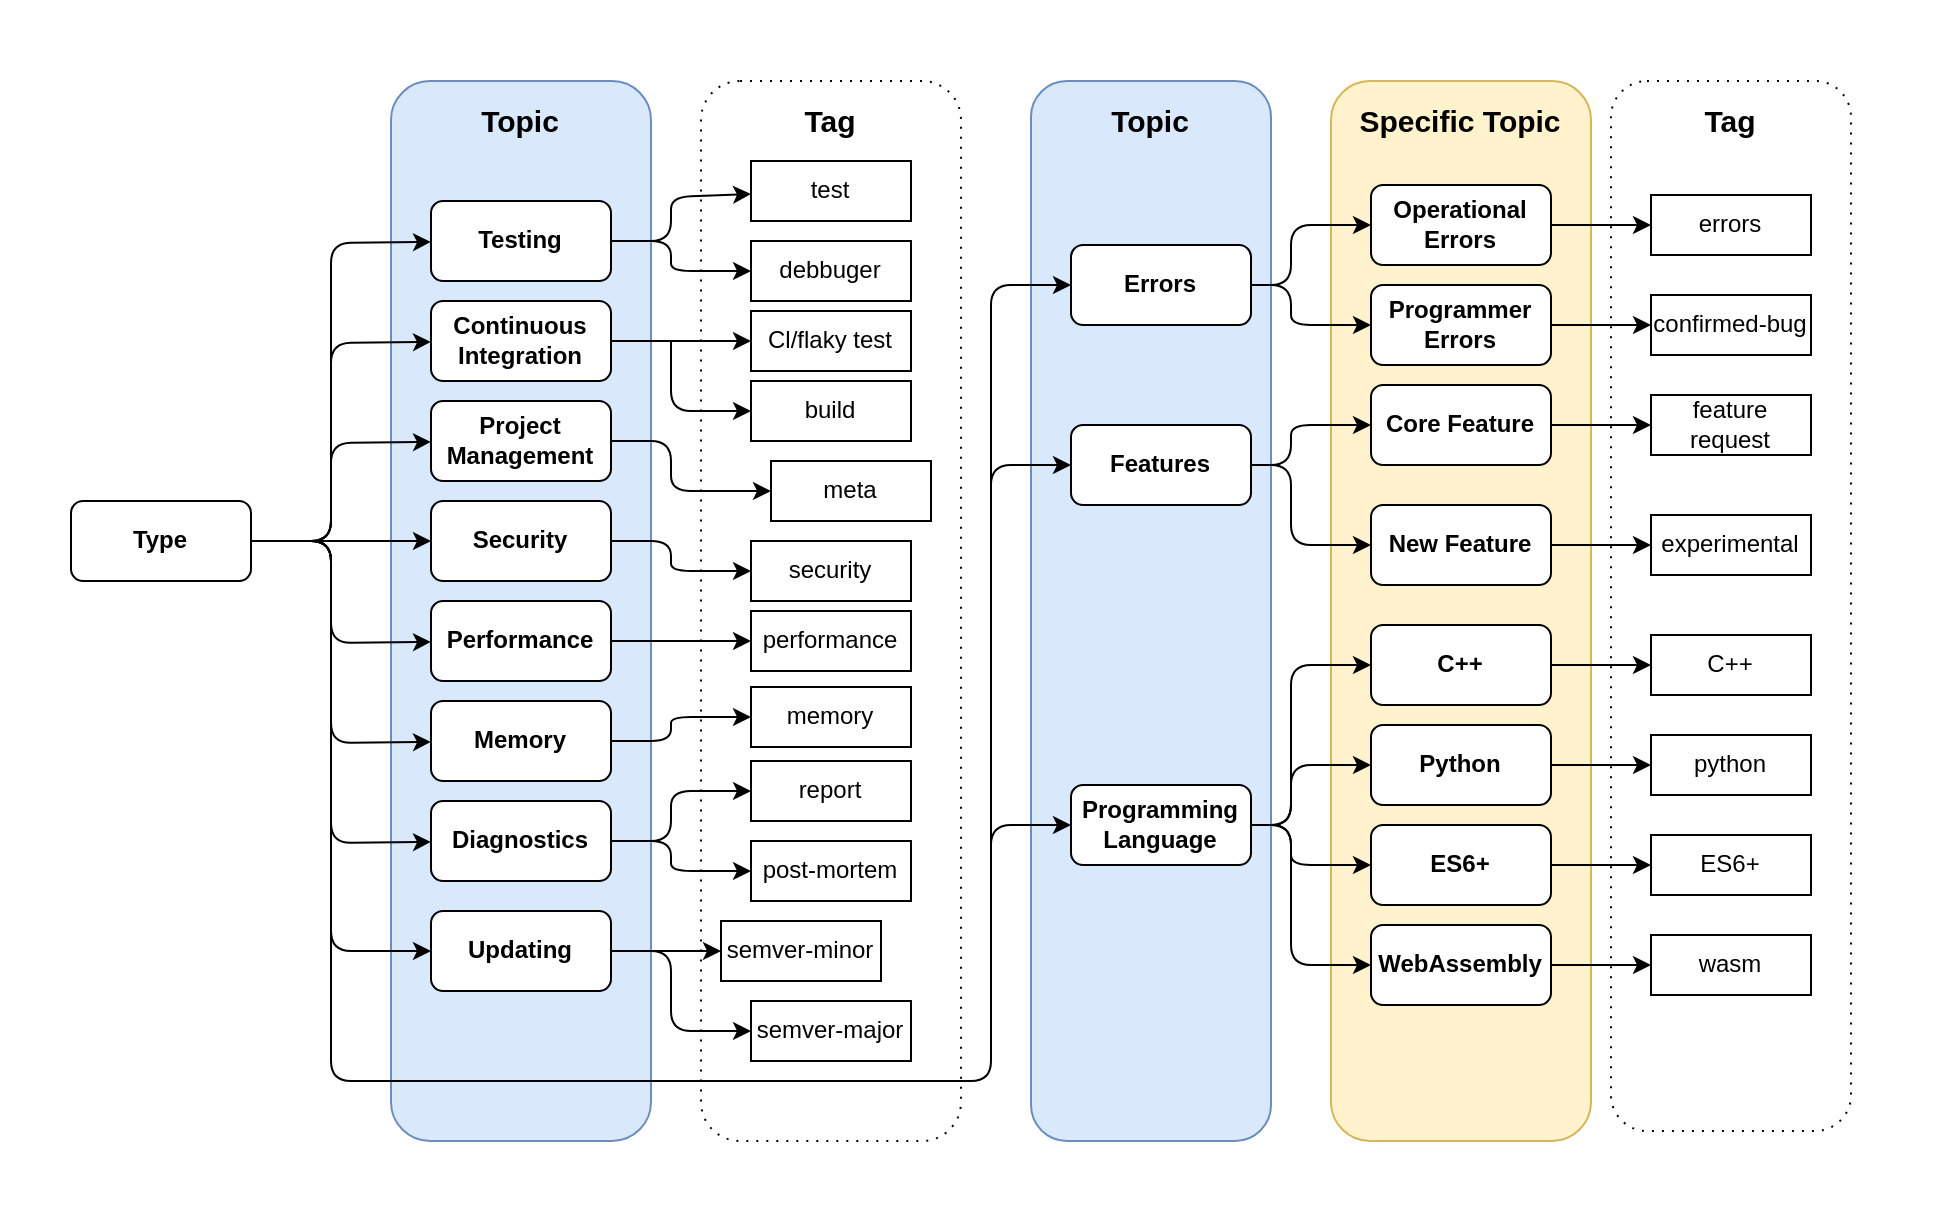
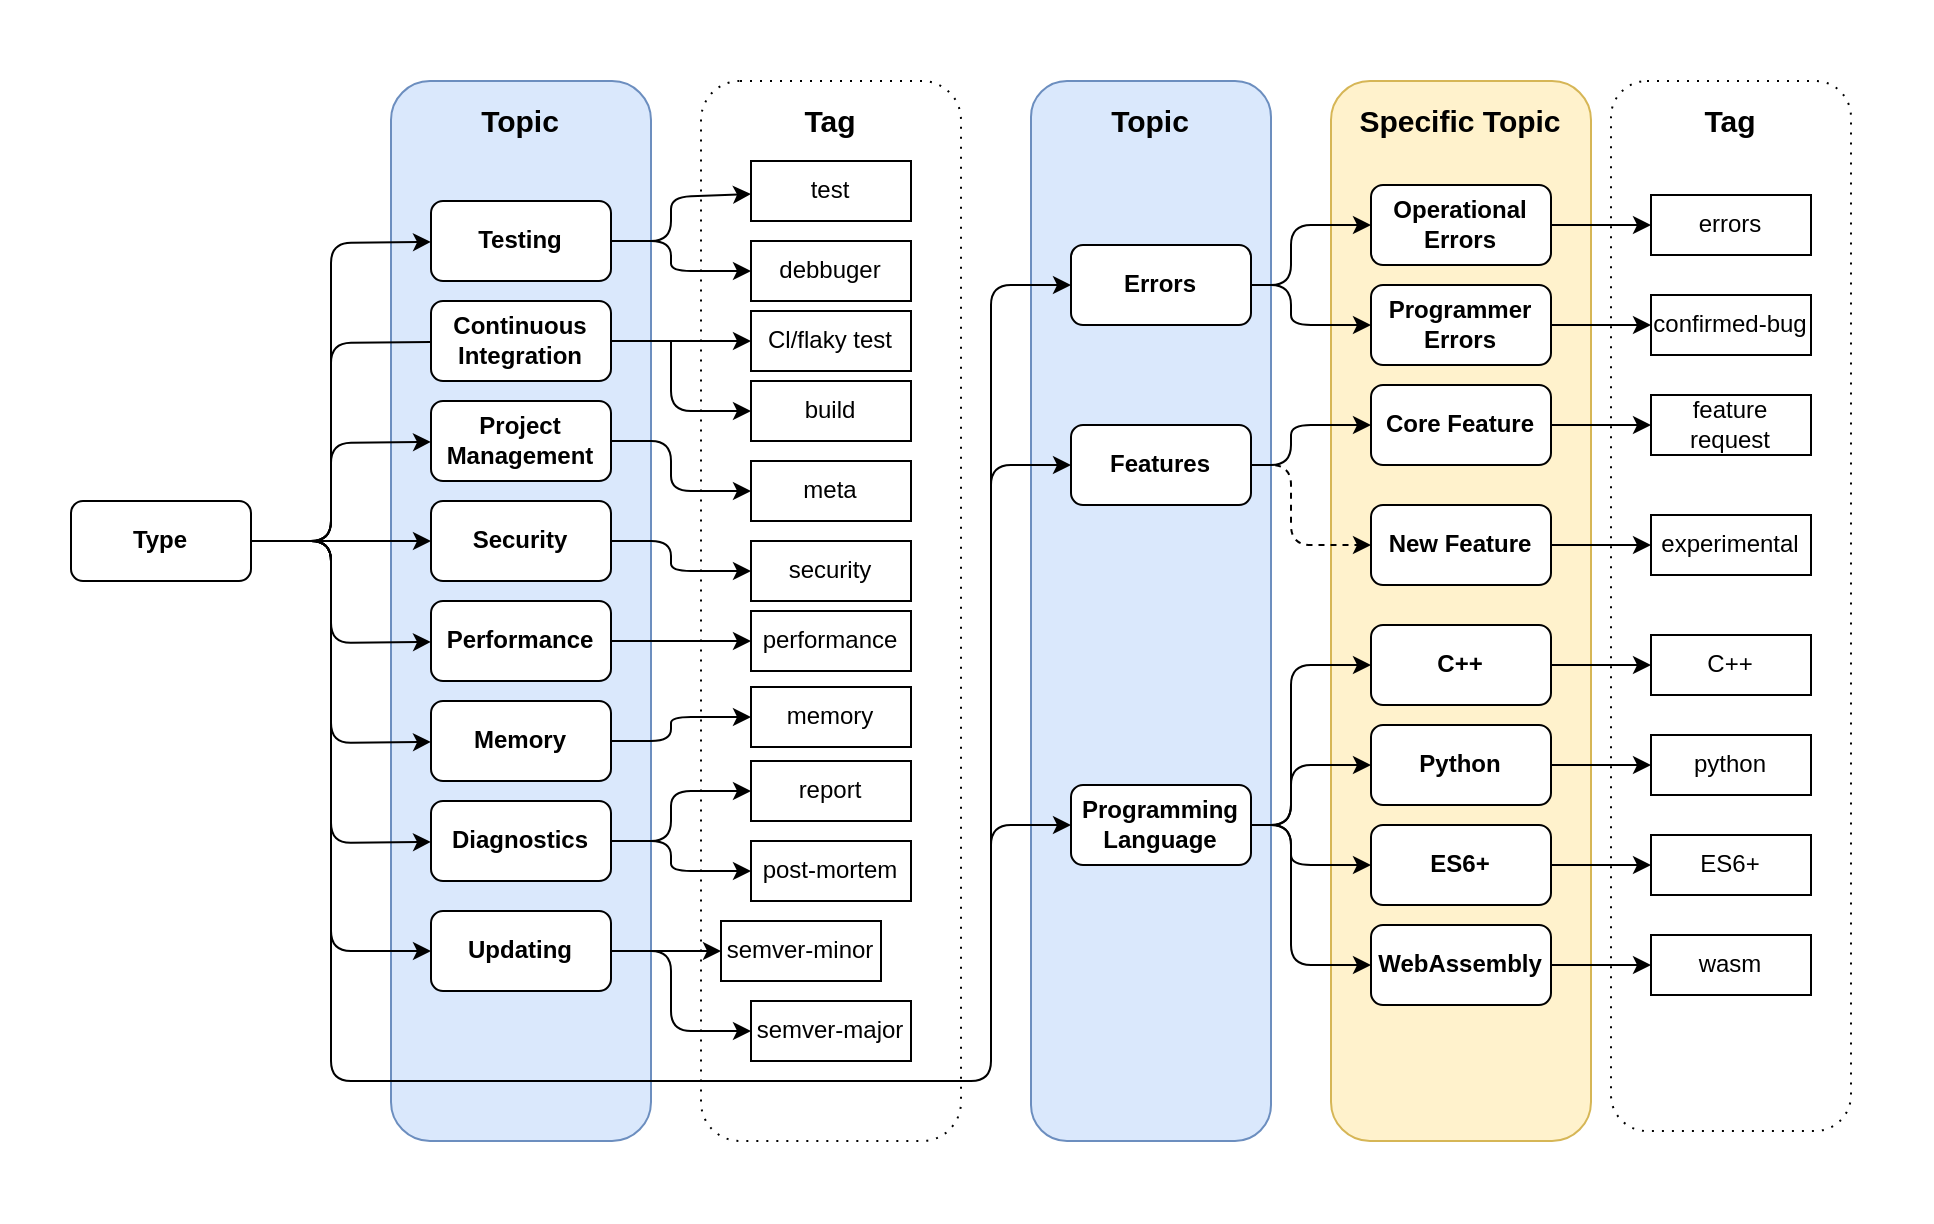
edge "Type" -> "Continuous Integration": arrowhead classic -> none
node "meta": moved (851, 491) -> (831, 491)
edge "Features" -> "New Feature": style solid -> dashed
